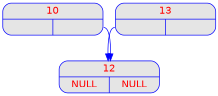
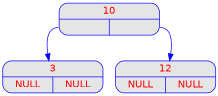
node "13": removed
node "3": added
